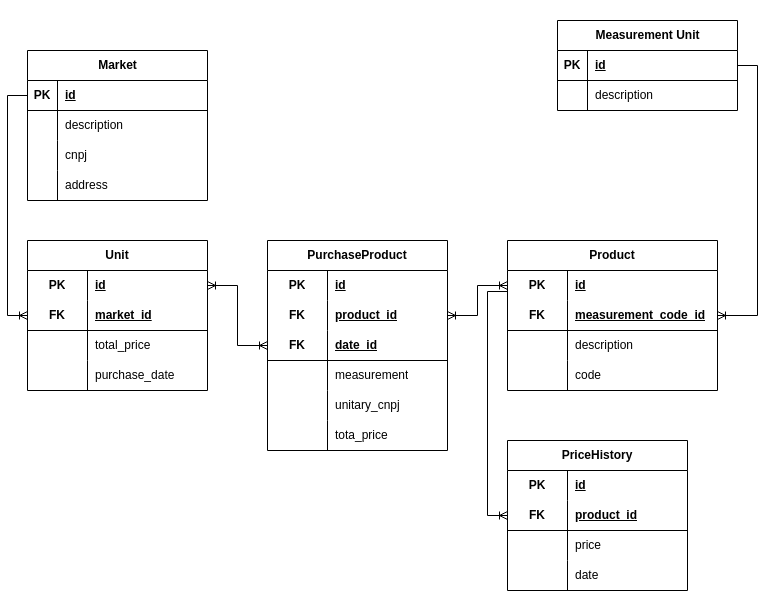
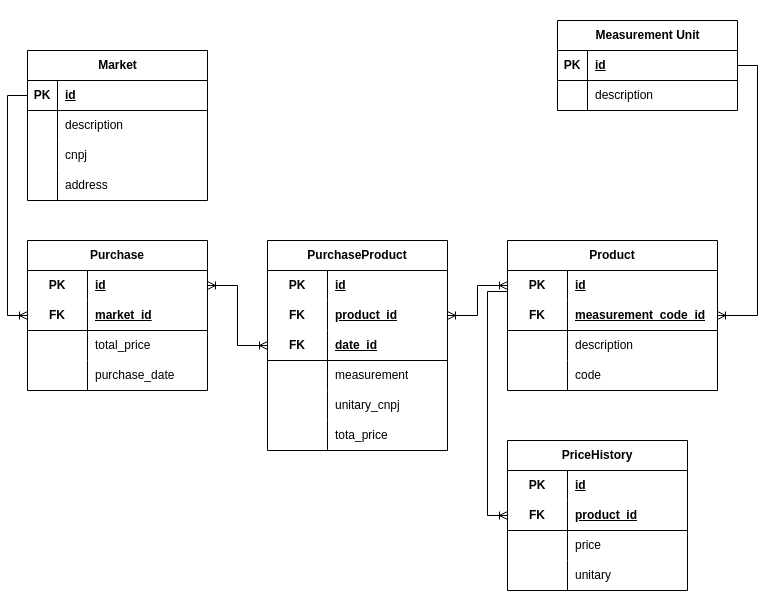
node "Unit": label "Unit" -> "Purchase"
node "date": label "date" -> "unitary"
